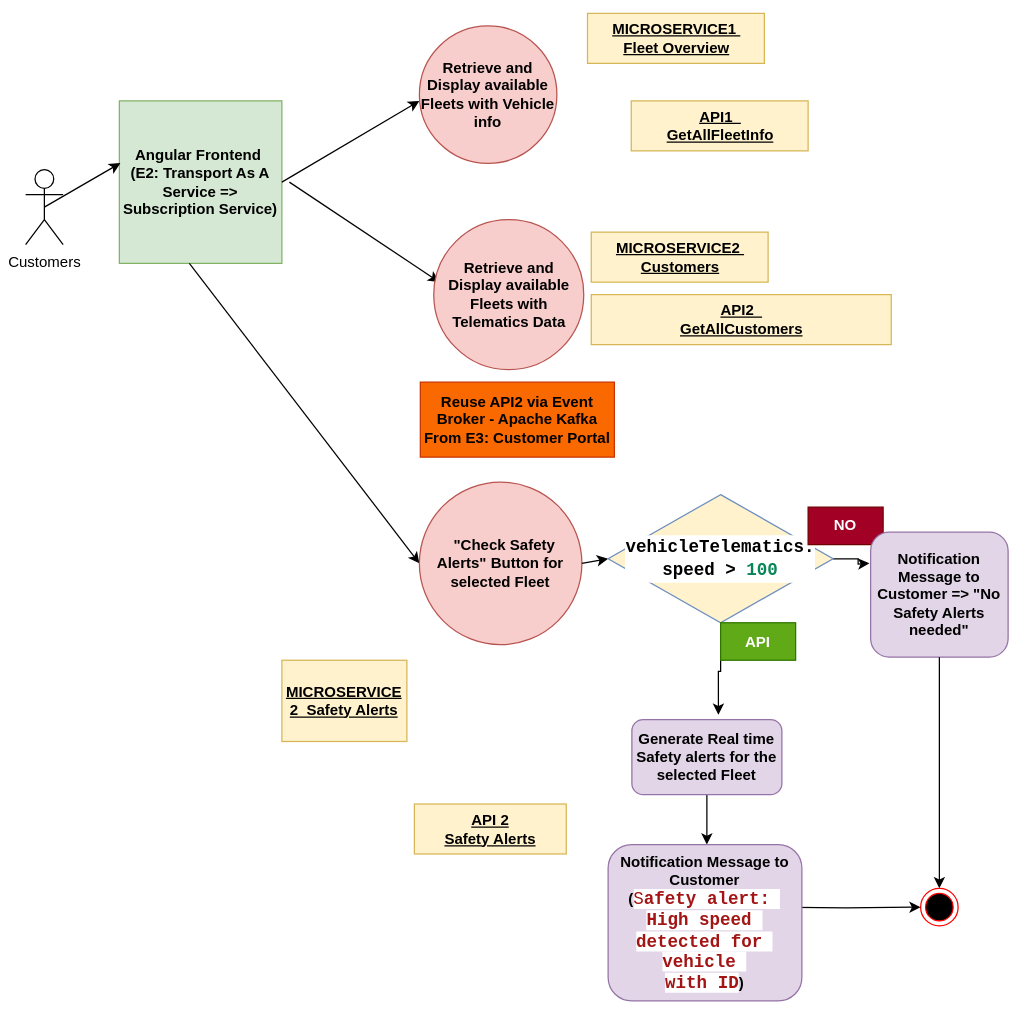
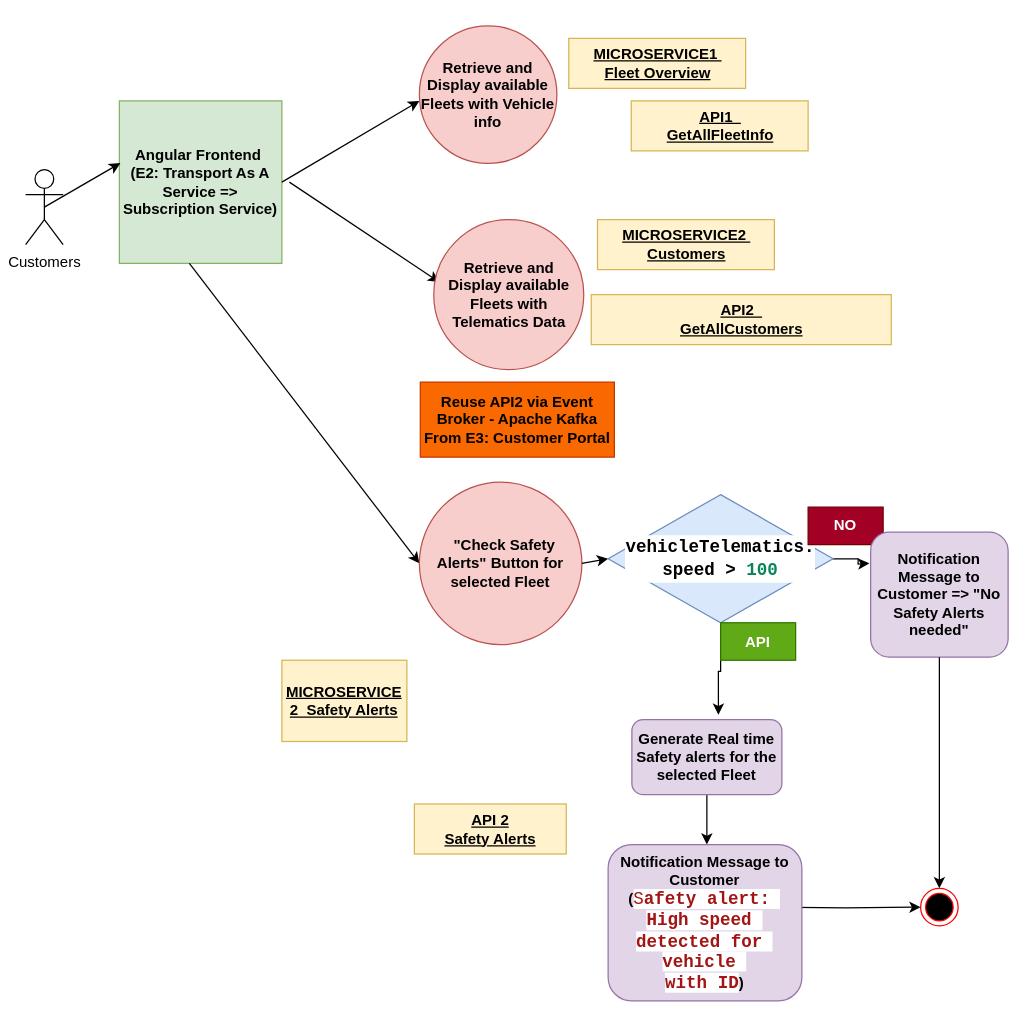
node "MICROSERVICE1 Fleet Overview": moved (676, 38) -> (657, 63)
node "MICROSERVICE2 Customers": moved (680, 257) -> (686, 244)
node "vehicleTelematics. speed > 100": fillcolor #fff2cc -> #dae8fc
